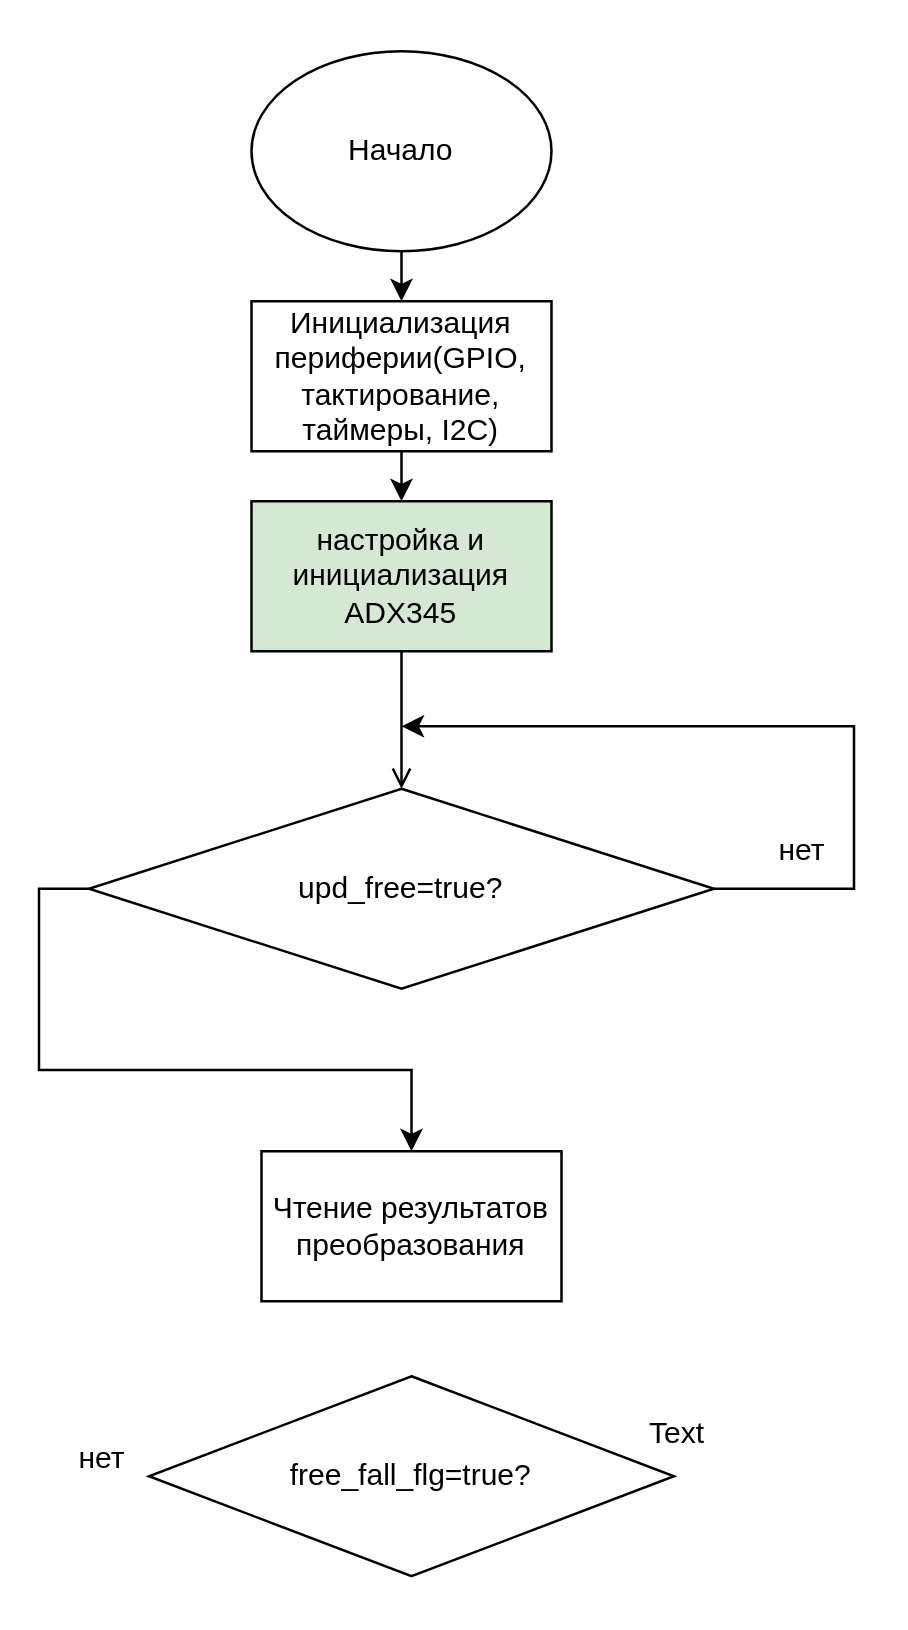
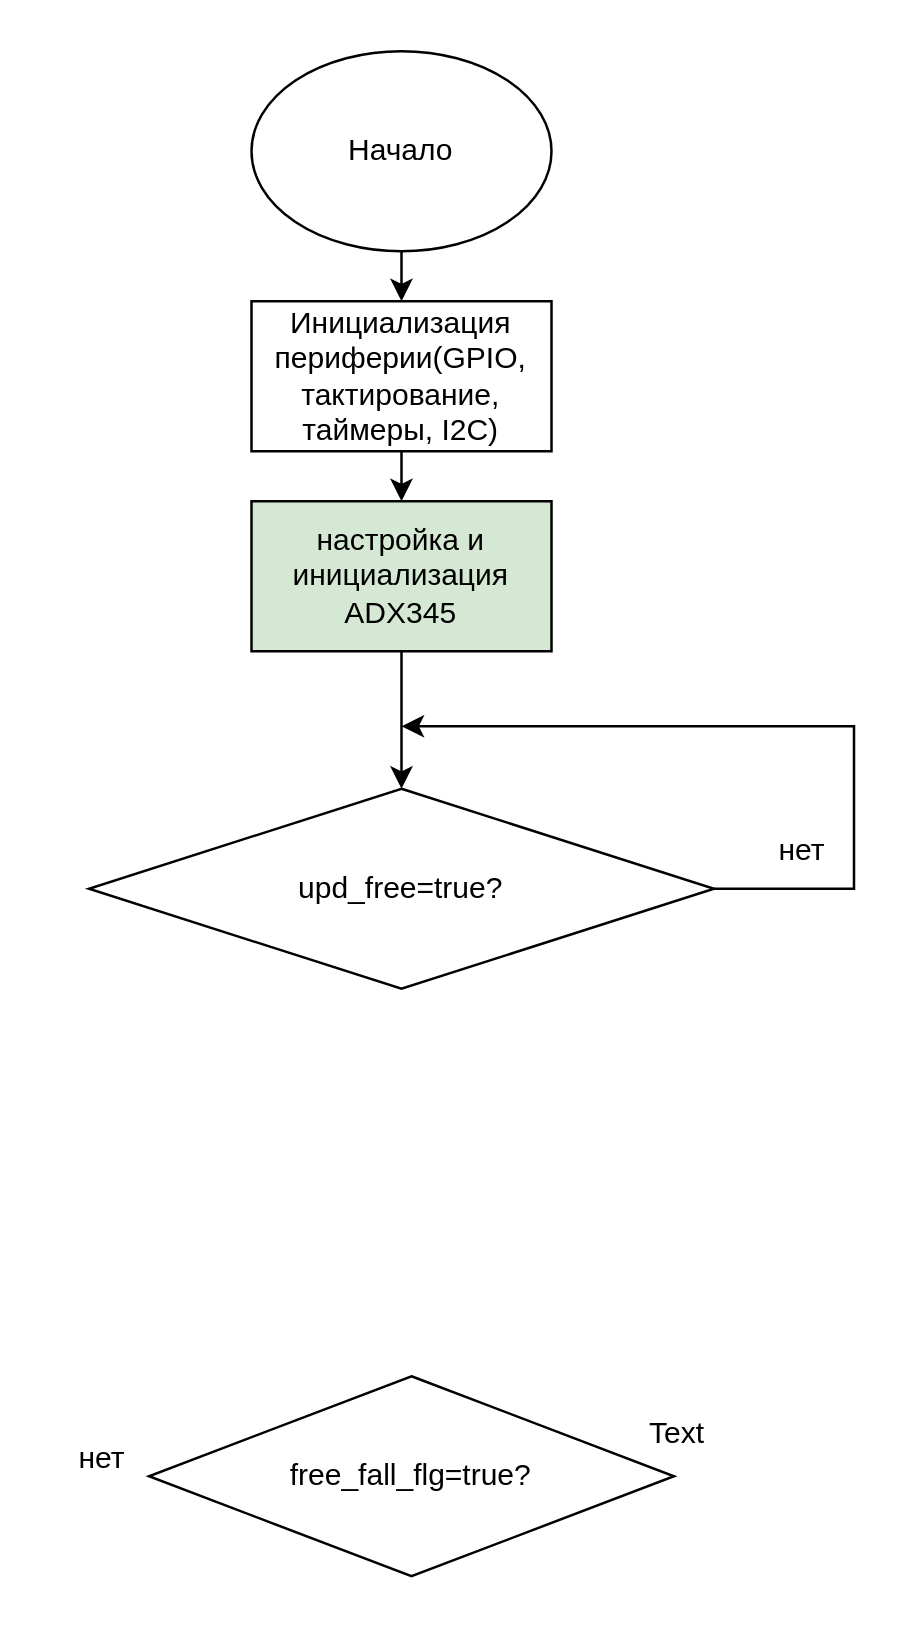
edge "настройка и инициализация ADX345" -> "upd_free=true?": arrowhead open -> classic
edge "upd_free=true?" -> "Чтение результатов преобразования": removed
node "Чтение результатов преобразования": removed
